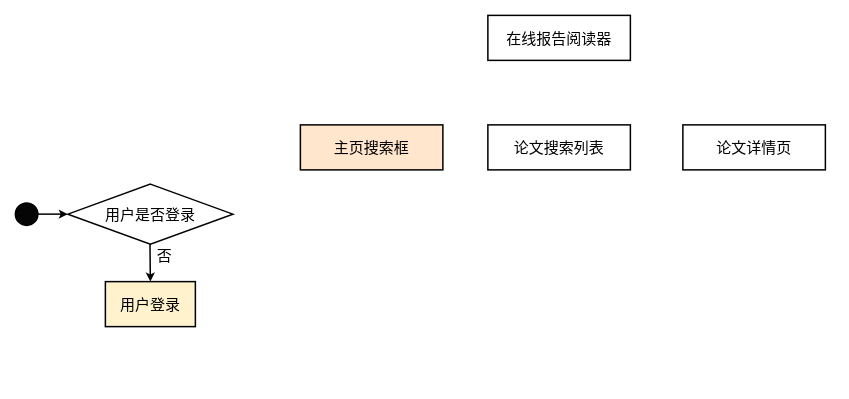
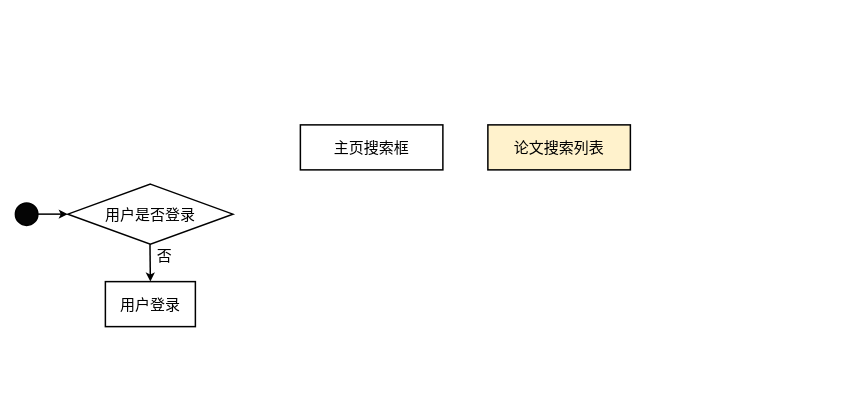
node "在线报告阅读器": removed
node "主页搜索框": fillcolor #ffe6cc -> #ffffff
node "论文搜索列表": fillcolor #ffffff -> #fff2cc
node "论文详情页": removed
node "用户登录": fillcolor #fff2cc -> #ffffff
